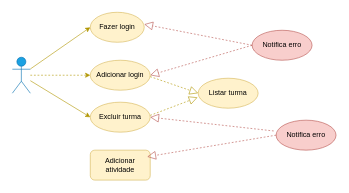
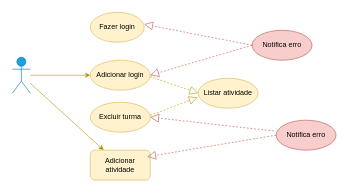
edge "Professor" -> "Fazer login": now "Professor" -> "Adicionar atividade"
edge "Professor" -> "Adicionar login": style dashed -> solid
node "Listar turma": label "Listar turma" -> "Listar atividade"
edge "Professor" -> "Excluir turma": removed
